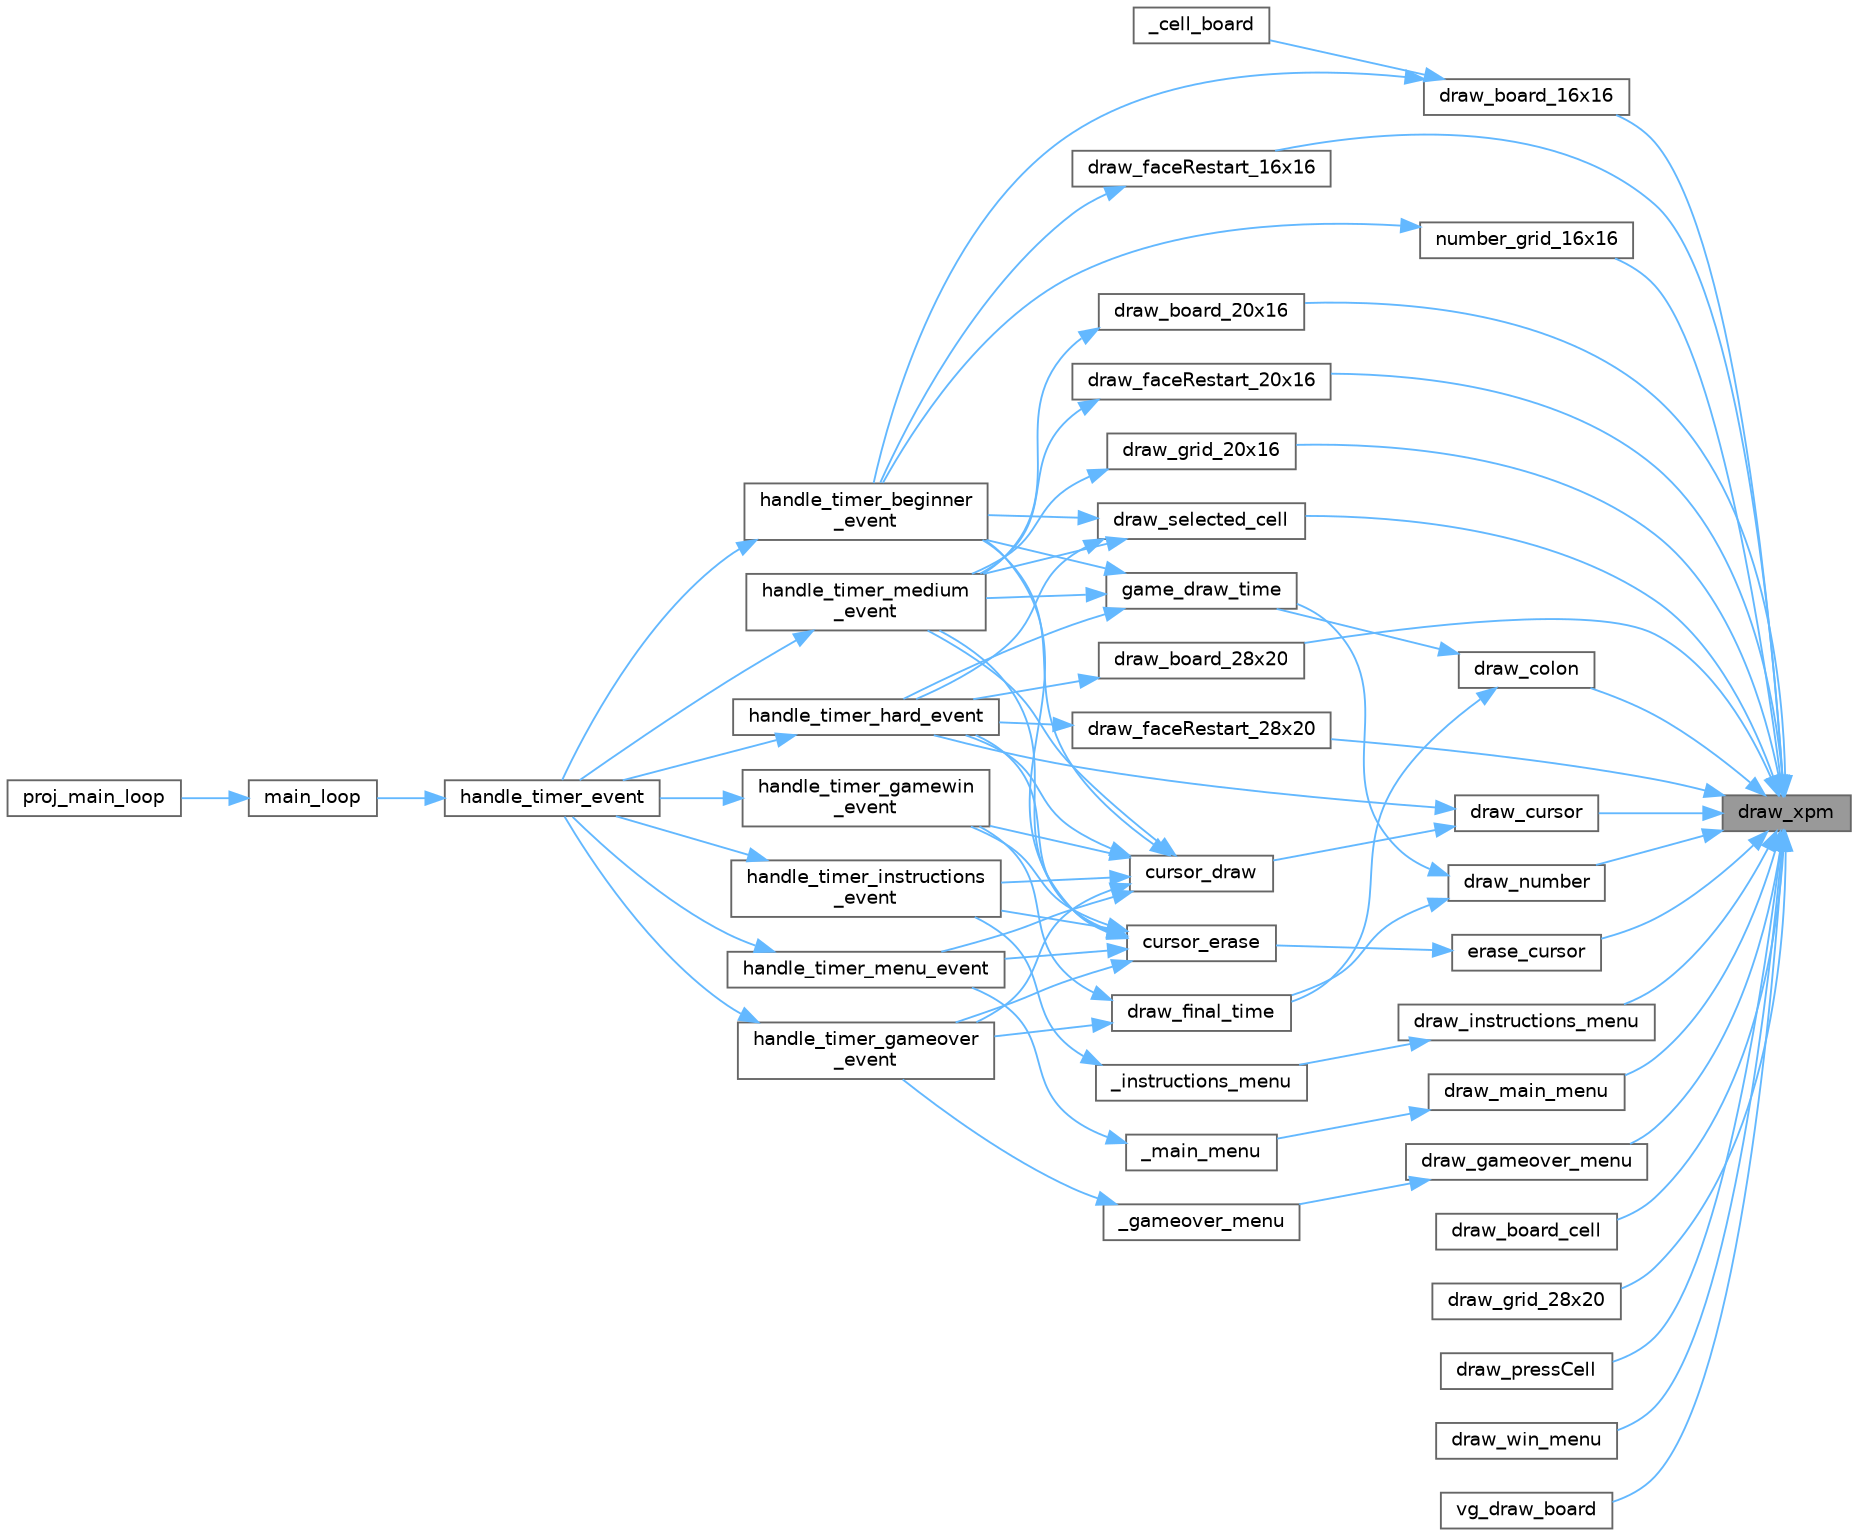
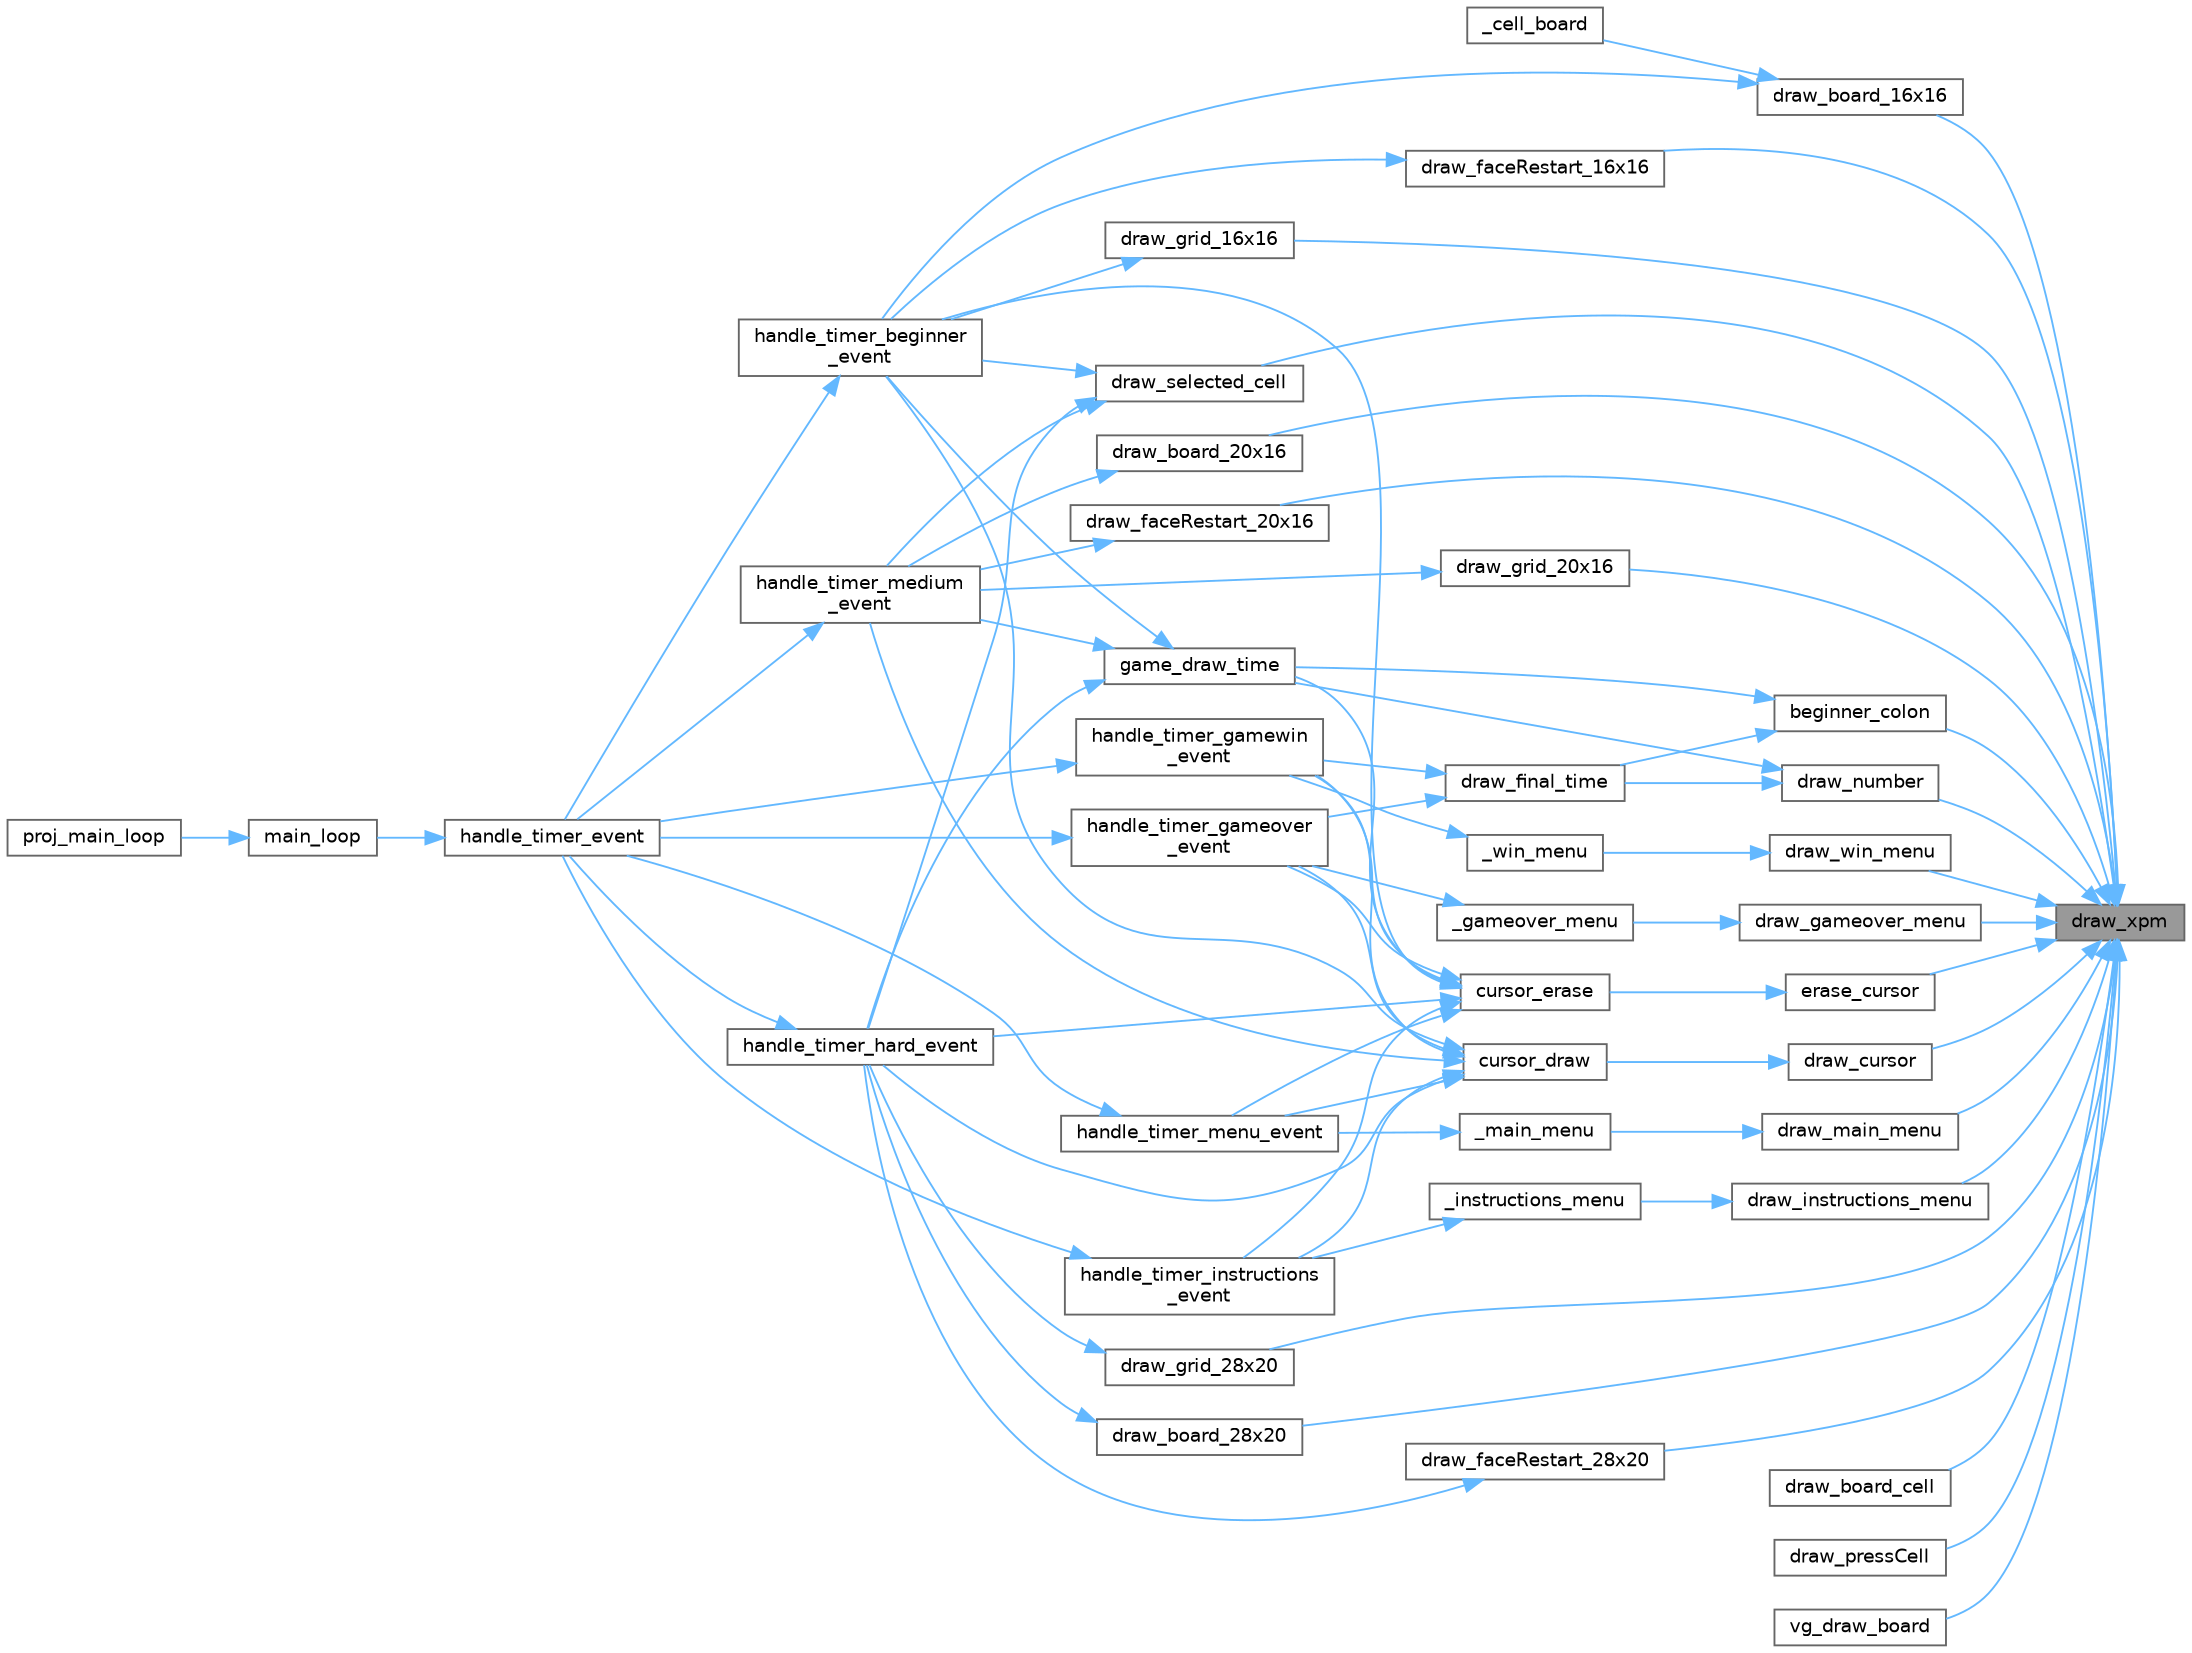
node "number_grid_16x16": label "number_grid_16x16" -> "draw_grid_16x16"
node "draw_colon": label "draw_colon" -> "beginner_colon"
edge "handle_timer_medium _event" -> "cursor_erase": now "game_draw_time" -> "cursor_erase"
edge "handle_timer_hard_event" -> "draw_cursor": now "handle_timer_hard_event" -> "draw_grid_28x20"
node "_win_menu": added
